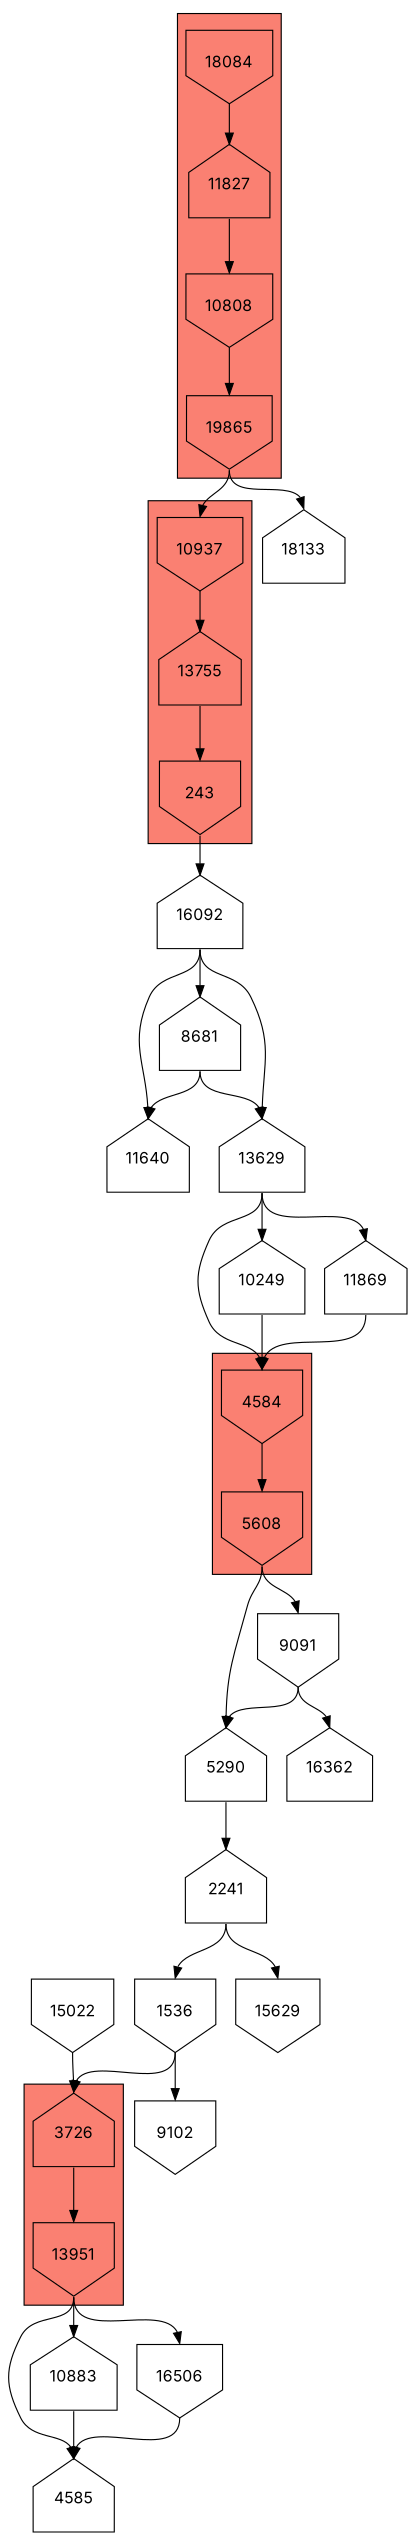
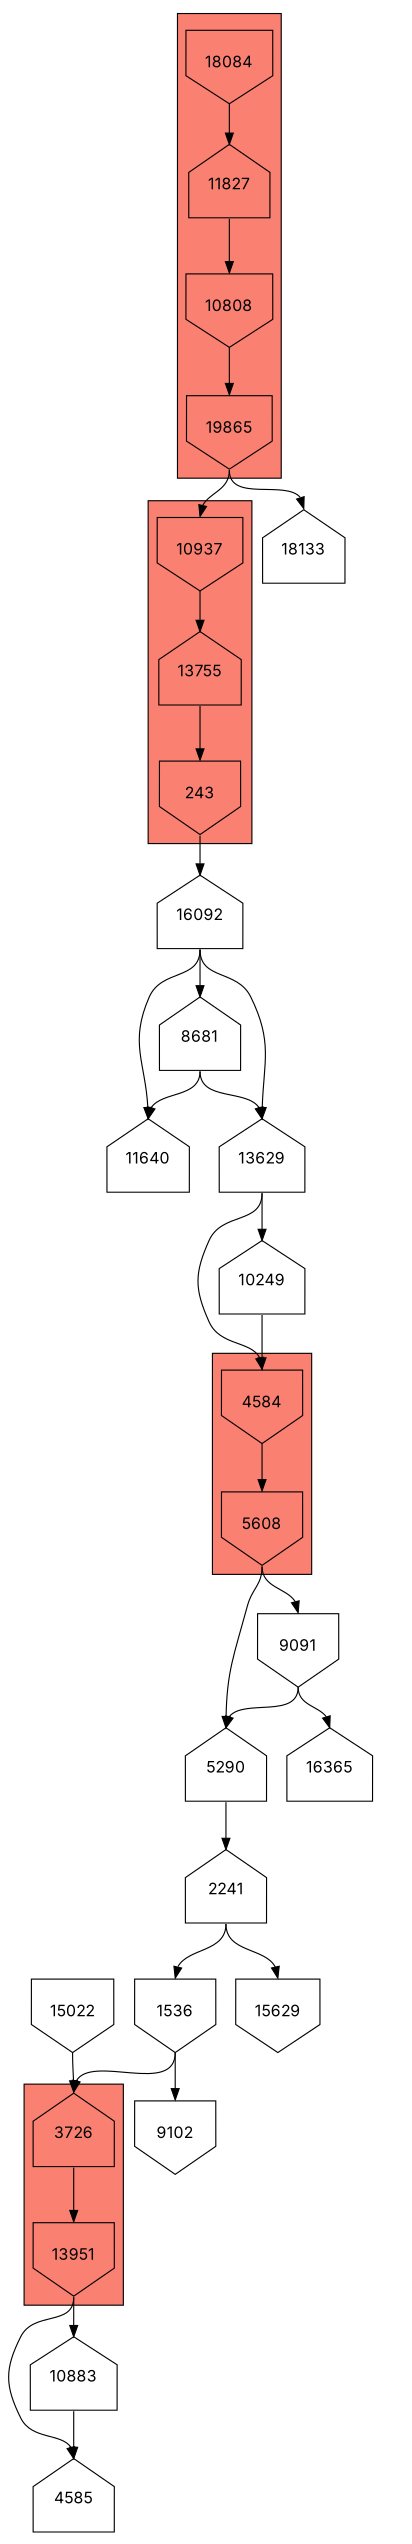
node "11869": removed
node "16362": label "16362" -> "16365"
node "16506": removed
